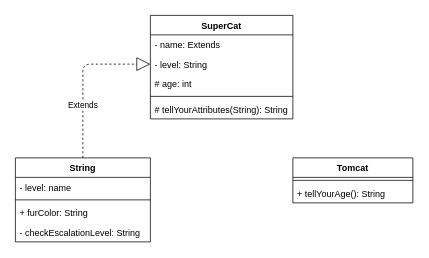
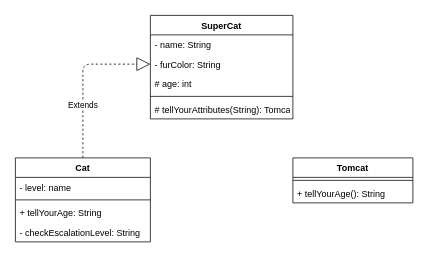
node "- name: Extends": label "- name: Extends" -> "- name: String"
node "- level: String": label "- level: String" -> "- furColor: String"
node "# tellYourAttributes(String): String": label "# tellYourAttributes(String): String" -> "# tellYourAttributes(String): Tomcat"
node "String": label "String" -> "Cat"
node "+ furColor: String": label "+ furColor: String" -> "+ tellYourAge: String"
